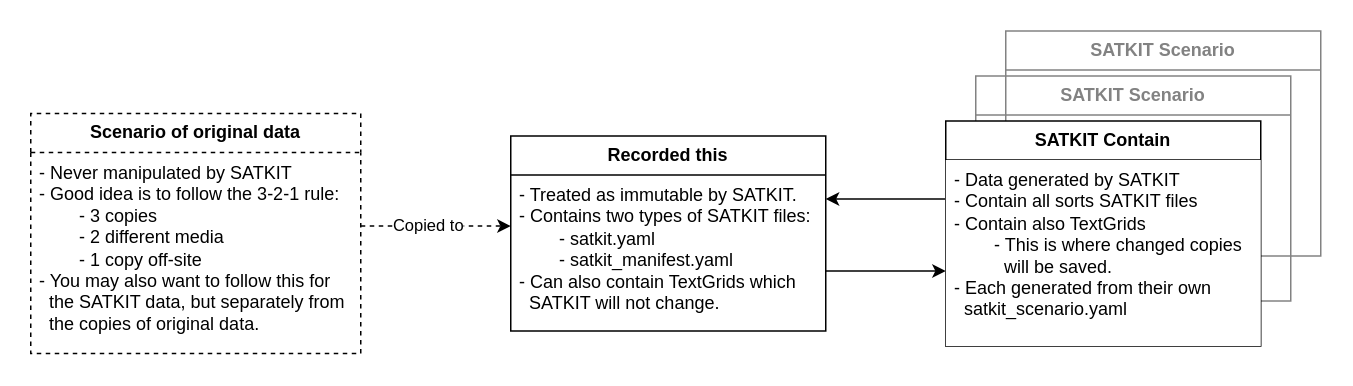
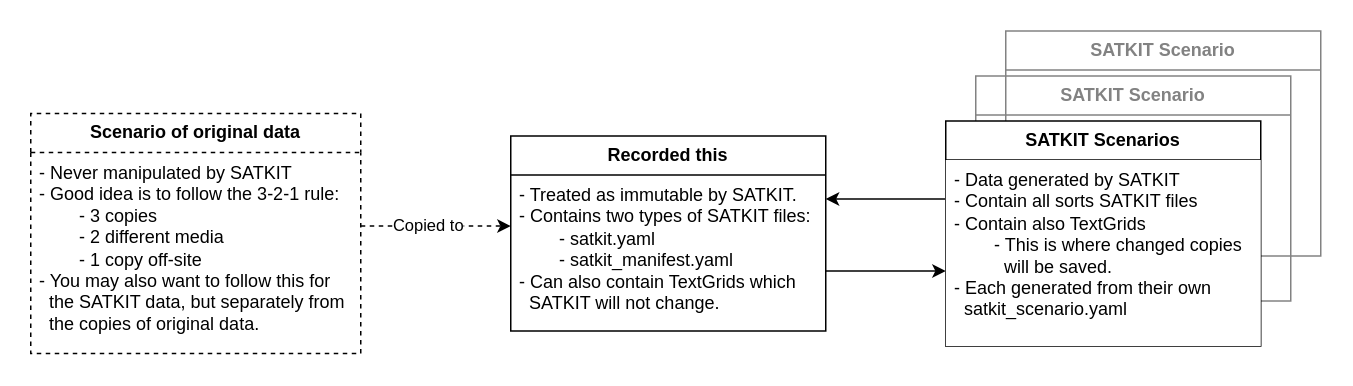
node "SATKIT Contain": label "SATKIT Contain" -> "SATKIT Scenarios"
